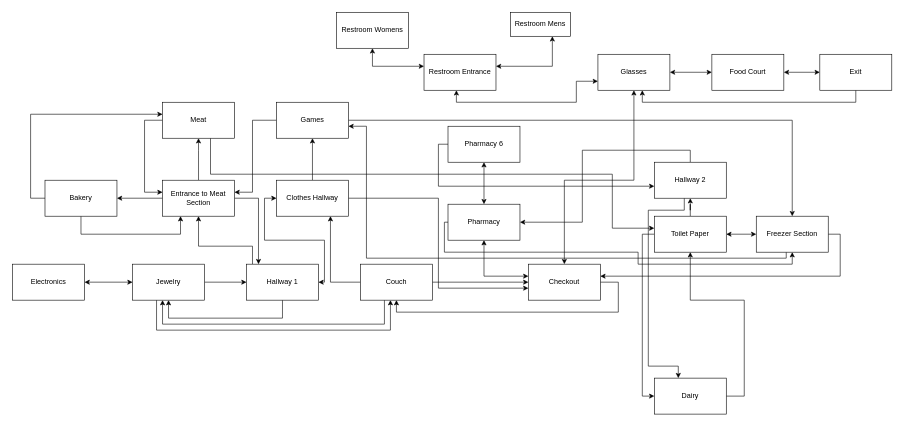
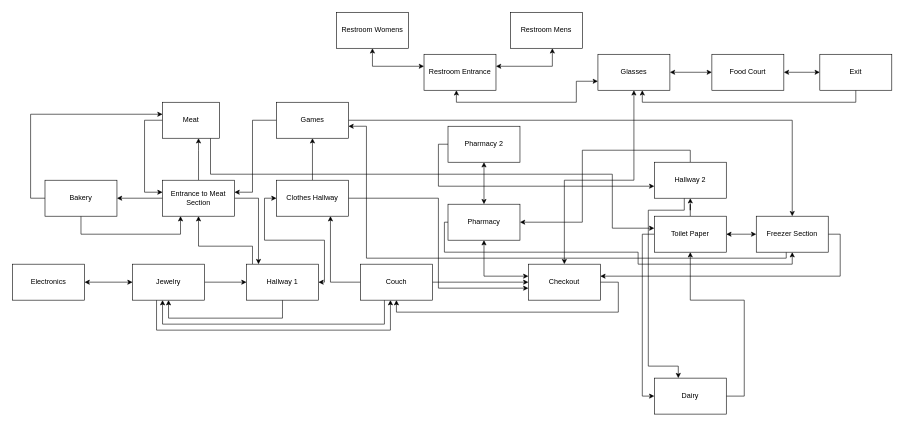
node "Restroom Mens": size 60x24 -> 72x36
node "Meat": size 72x36 -> 57x36
node "Pharmacy 6": label "Pharmacy 6" -> "Pharmacy 2"
